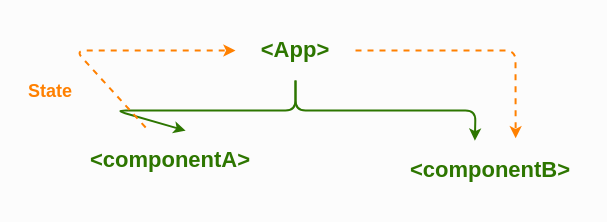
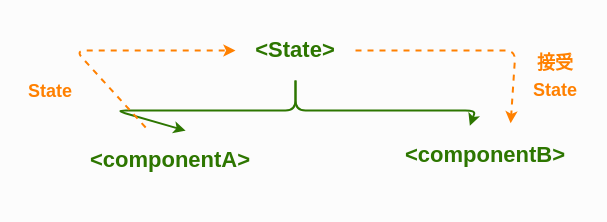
node "<App>": label "<App>" -> "<State>"
node "接受State": added
node "<componentB>": moved (491, 171) -> (486, 156)
